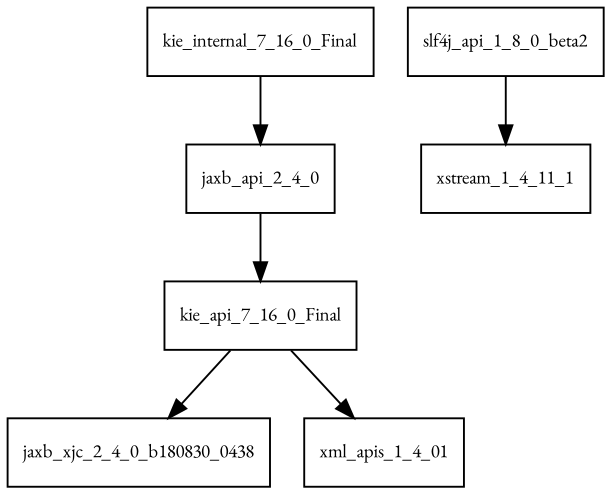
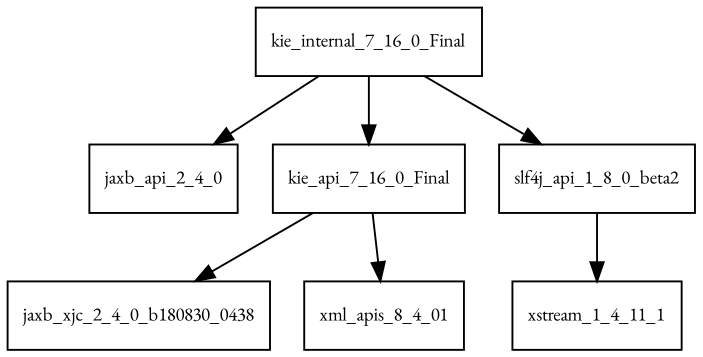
edge "kie_internal_7_16_0_Final" -> "slf4j_api_1_8_0_beta2": added
edge "jaxb_api_2_4_0" -> "kie_api_7_16_0_Final": now "kie_internal_7_16_0_Final" -> "kie_api_7_16_0_Final"
node "xml_apis_1_4_01": label "xml_apis_1_4_01" -> "xml_apis_8_4_01"
